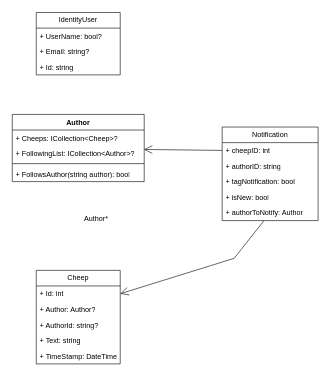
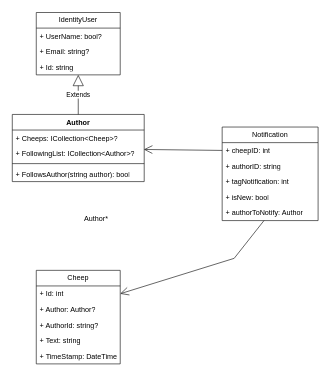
edge "Author" -> "IdentityUser": added, label "Extends"
node "+ tagNotification: bool": label "+ tagNotification: bool" -> "+ tagNotification: int"
